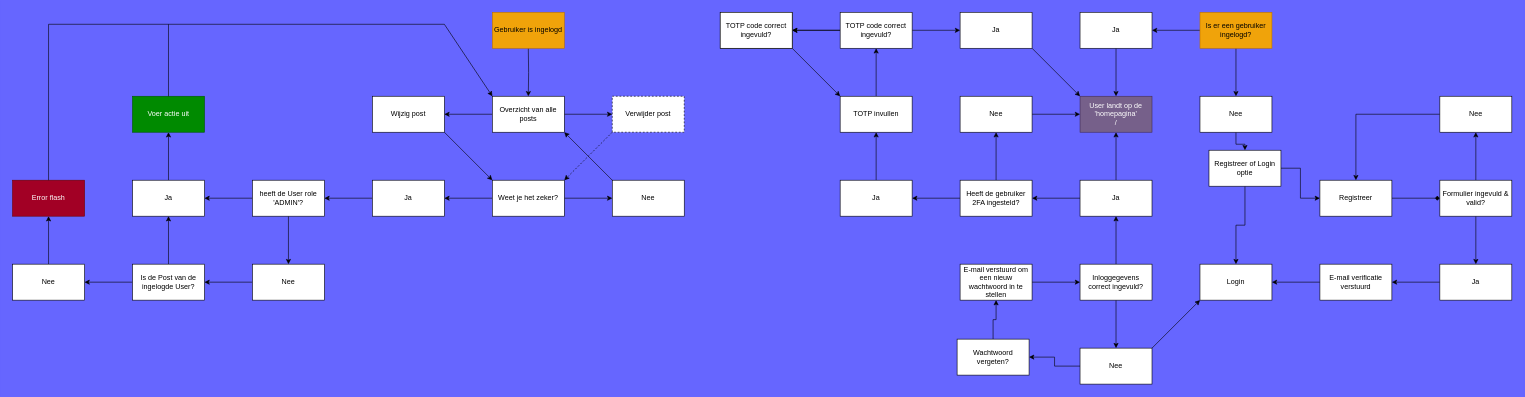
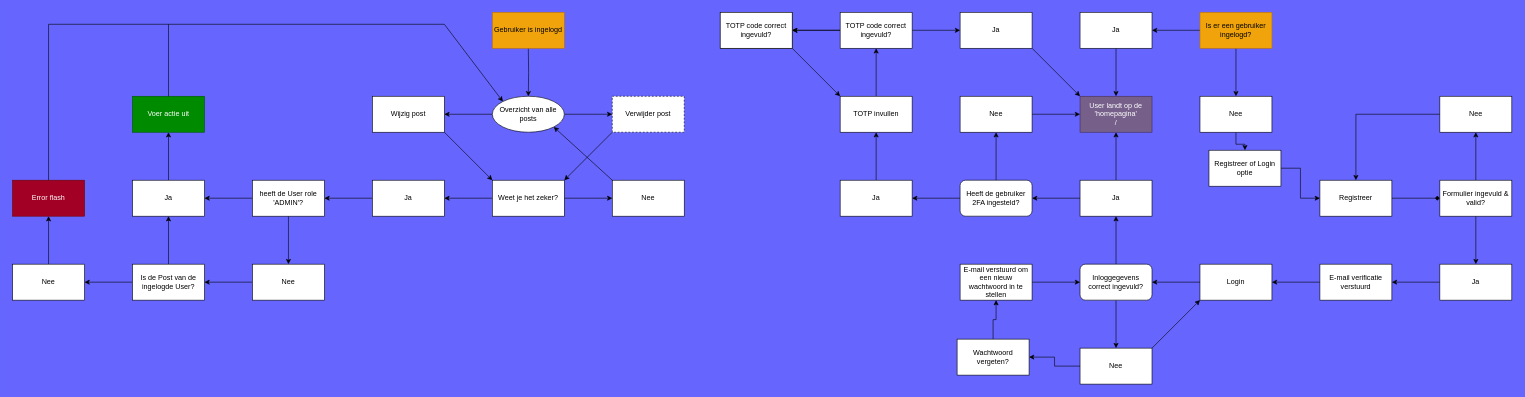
node "Overzicht van alle posts": shape rectangle -> ellipse
edge "Verwijder post" -> "Weet je het zeker?": style dashed -> solid
node "Heeft de gebruiker 2FA ingesteld?": shape rectangle -> rounded rectangle
edge "Registreer of Login optie" -> "Login": removed
node "Inloggegevens correct ingevuld?": shape rectangle -> rounded rectangle
edge "Login" -> "Inloggegevens correct ingevuld?": added
